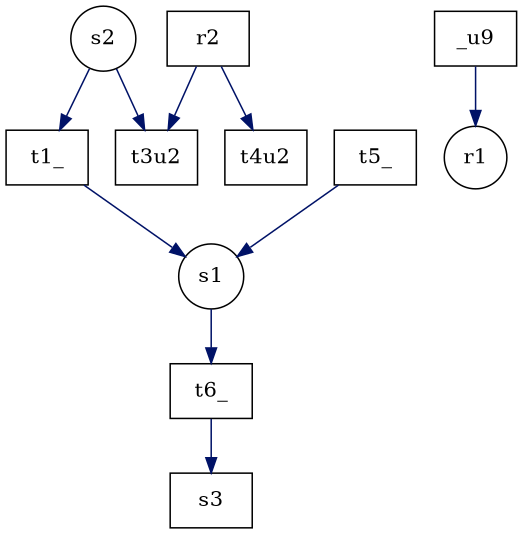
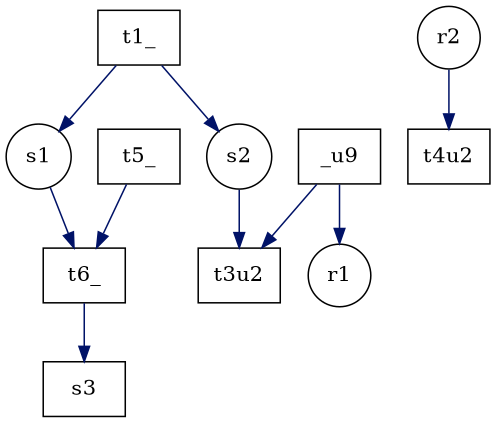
node "r2": shape box -> circle
edge "r2" -> "t3u2": now "_u9" -> "t3u2"
edge "s2" -> "t1_": reversed
edge "t5_" -> "s1": now "t5_" -> "t6_"
